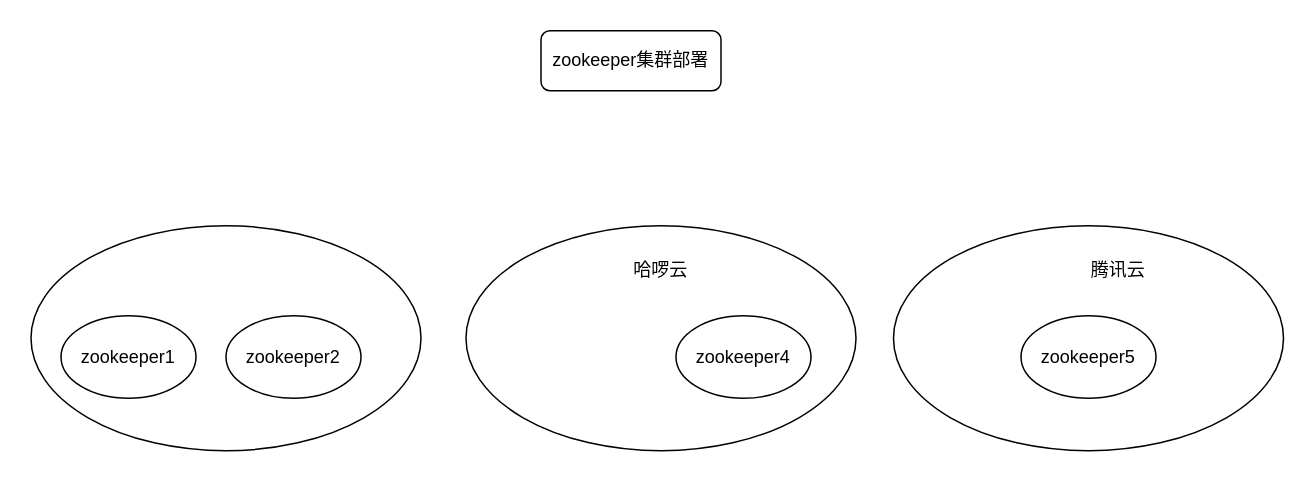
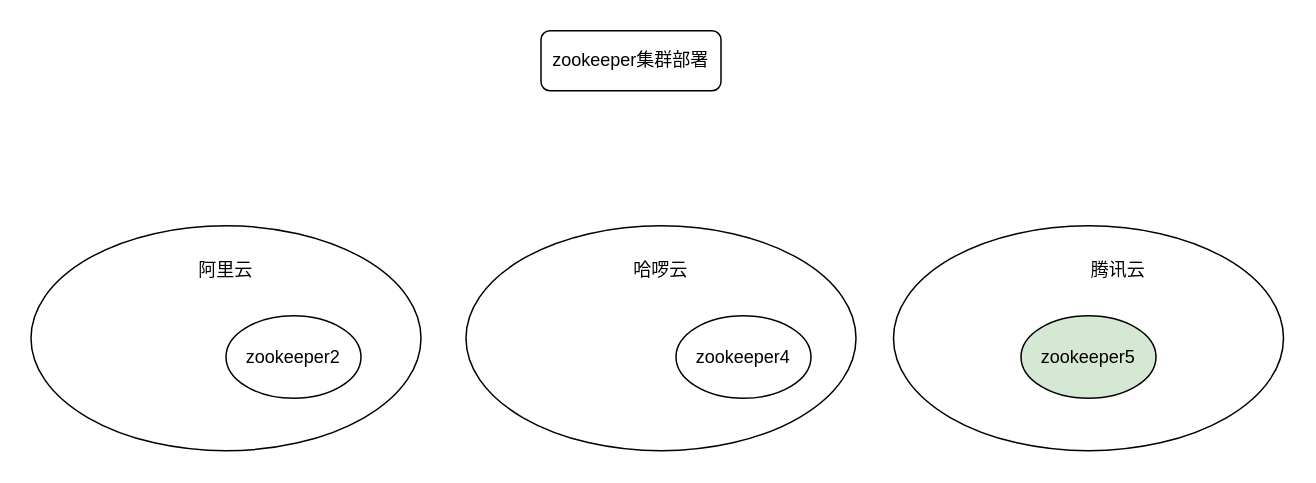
node "阿里云": added
node "zookeeper1": removed
node "zookeeper5": fillcolor #ffffff -> #d5e8d4
